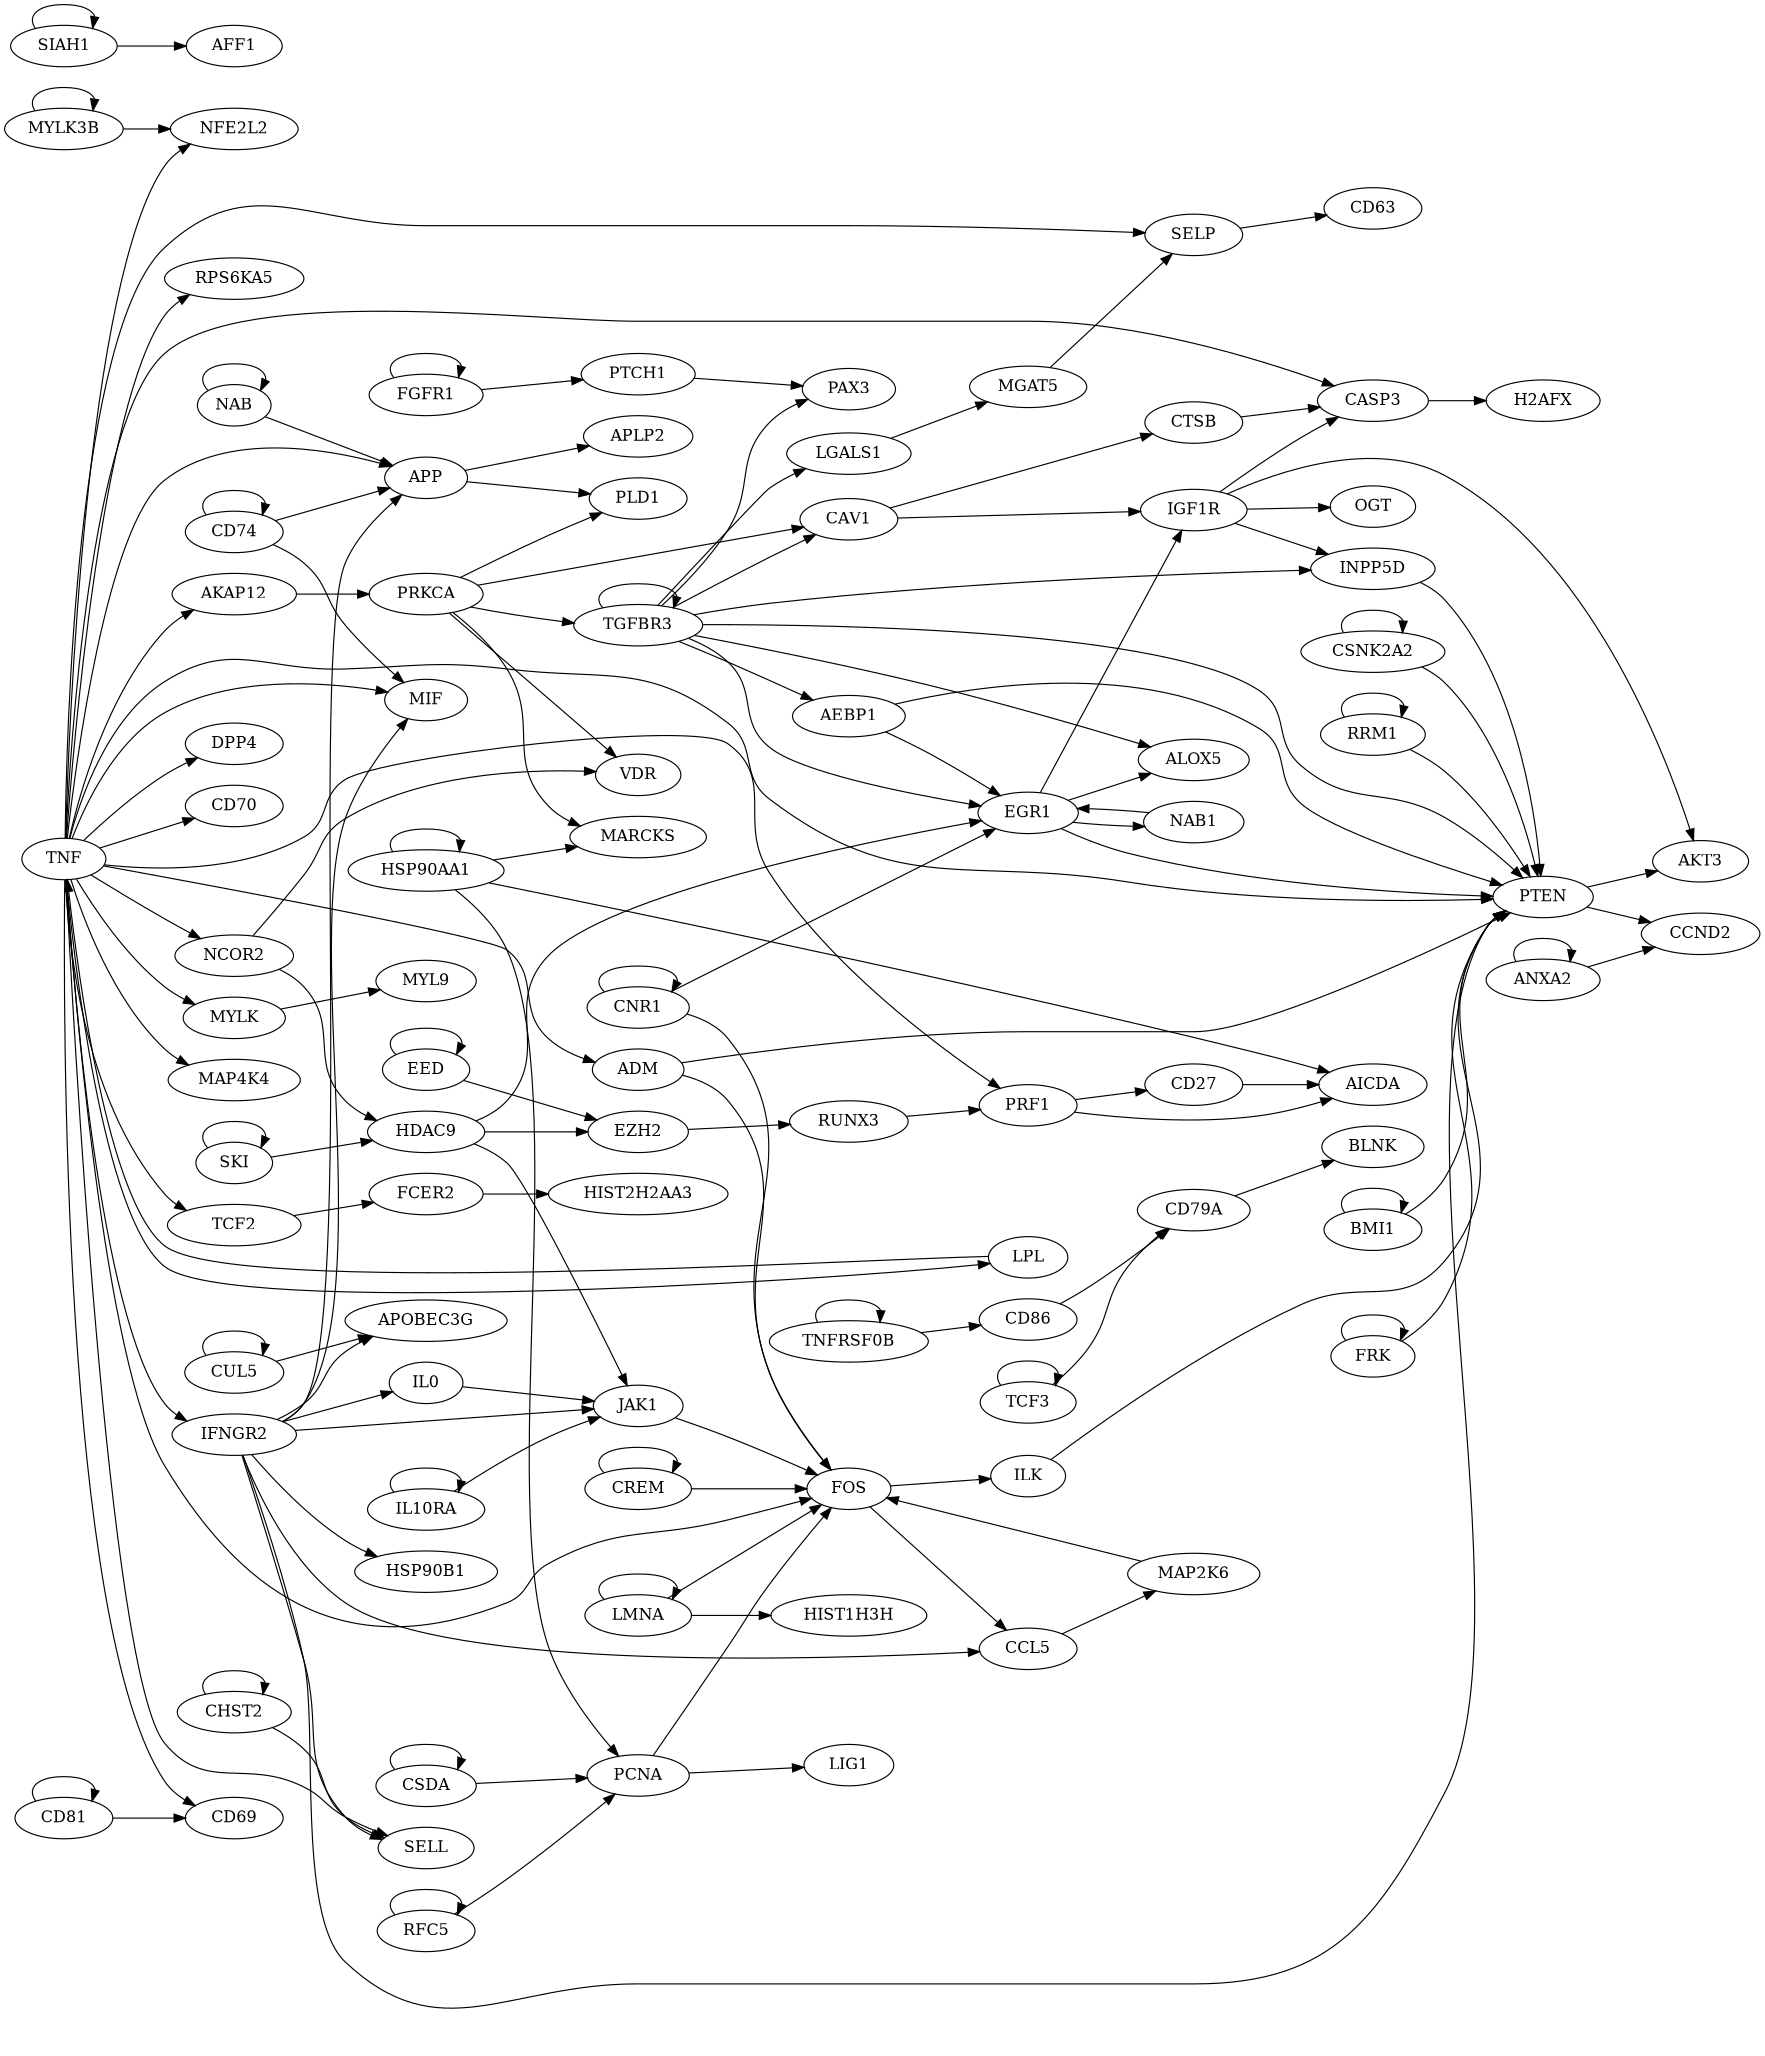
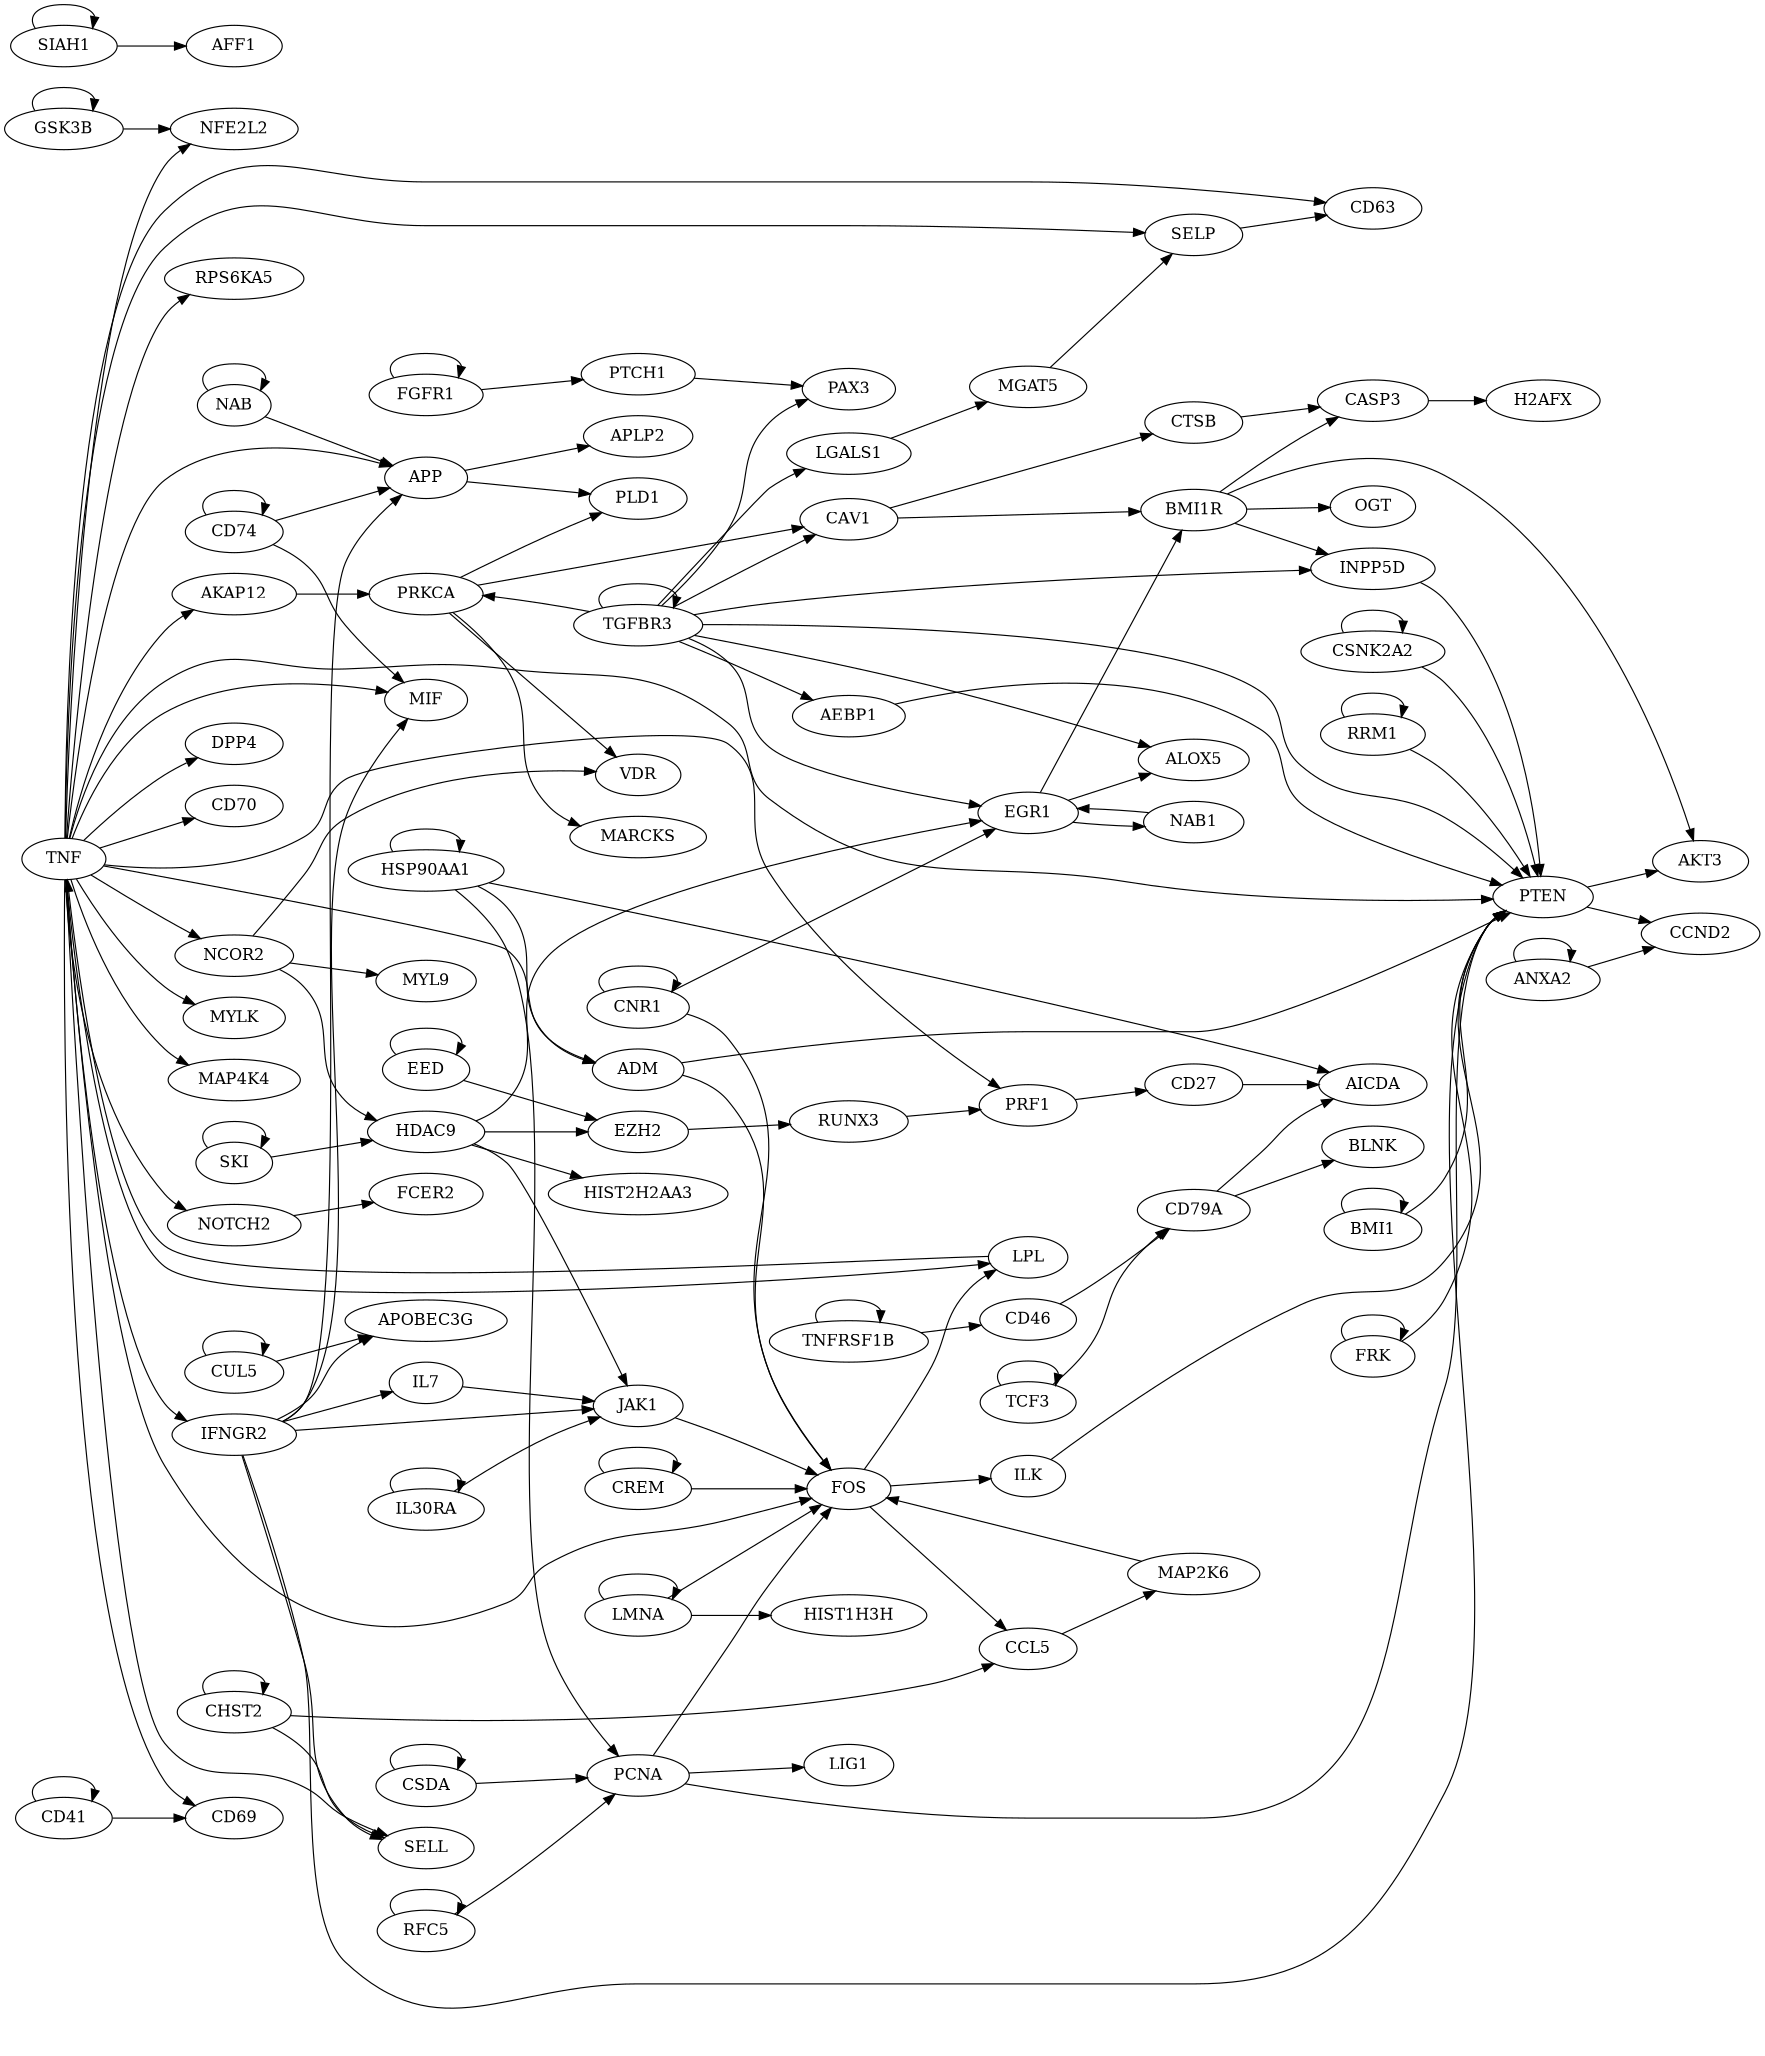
node "MYLK3B": label "MYLK3B" -> "GSK3B"
edge "TNF" -> "CASP3": now "TNF" -> "CD63"
node "IGF1R": label "IGF1R" -> "BMI1R"
edge "PRKCA" -> "TGFBR3": reversed
edge "AEBP1" -> "EGR1": removed
edge "HSP90AA1" -> "MARCKS": now "HSP90AA1" -> "ADM"
edge "EGR1" -> "PTEN": now "PCNA" -> "PTEN"
edge "MYLK" -> "MYL9": now "NCOR2" -> "MYL9"
edge "PRF1" -> "AICDA": now "CD79A" -> "AICDA"
edge "FCER2" -> "HIST2H2AA3": now "HDAC9" -> "HIST2H2AA3"
node "TCF2": label "TCF2" -> "NOTCH2"
node "CD86": label "CD86" -> "CD46"
node "TNFRSF0B": label "TNFRSF0B" -> "TNFRSF1B"
edge "FOS" -> "LPL": added
node "IL0": label "IL0" -> "IL7"
node "IL10RA": label "IL10RA" -> "IL30RA"
node "HSP90B1": removed
edge "IFNGR2" -> "CCL5": now "CHST2" -> "CCL5"
node "CD81": label "CD81" -> "CD41"
